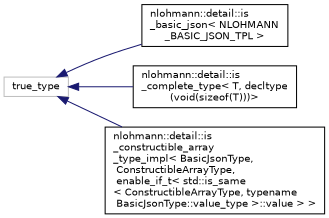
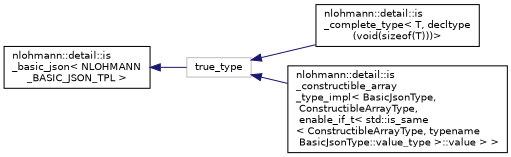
edge "nlohmann::detail::is _basic_json< NLOHMANN _BASIC_JSON_TPL >" -> "true_type": reversed
